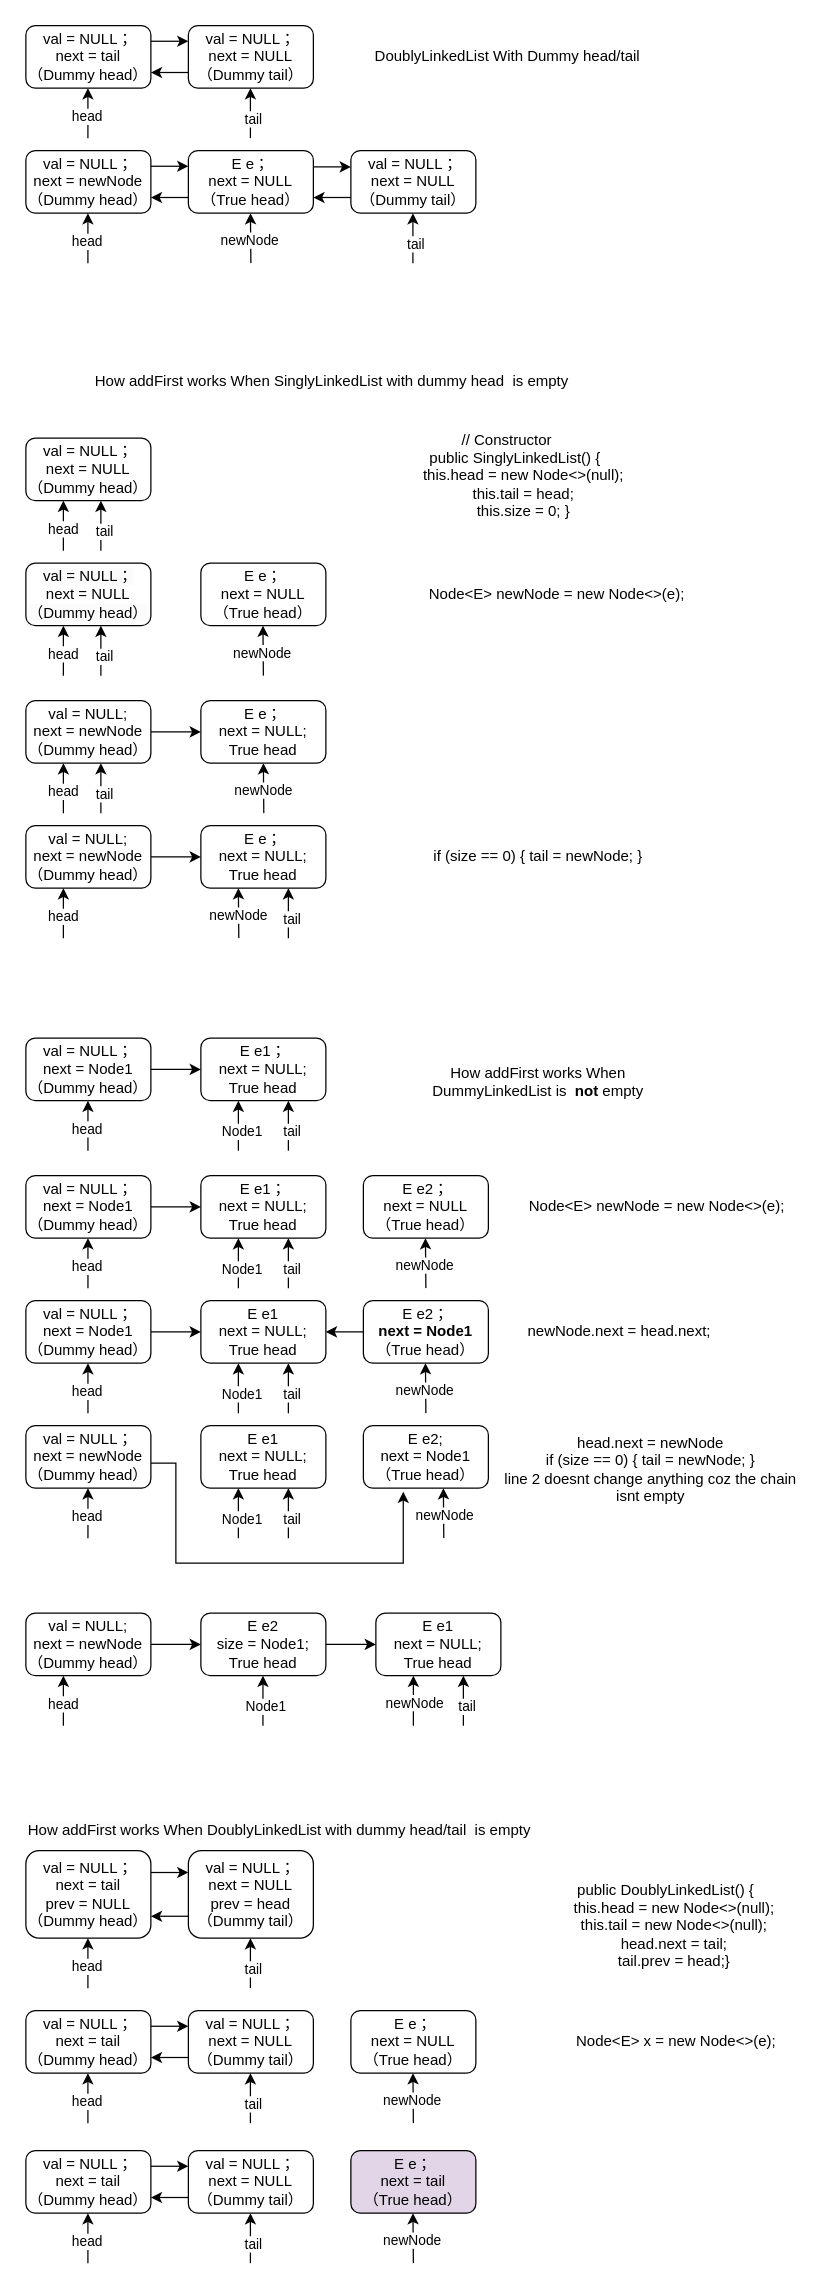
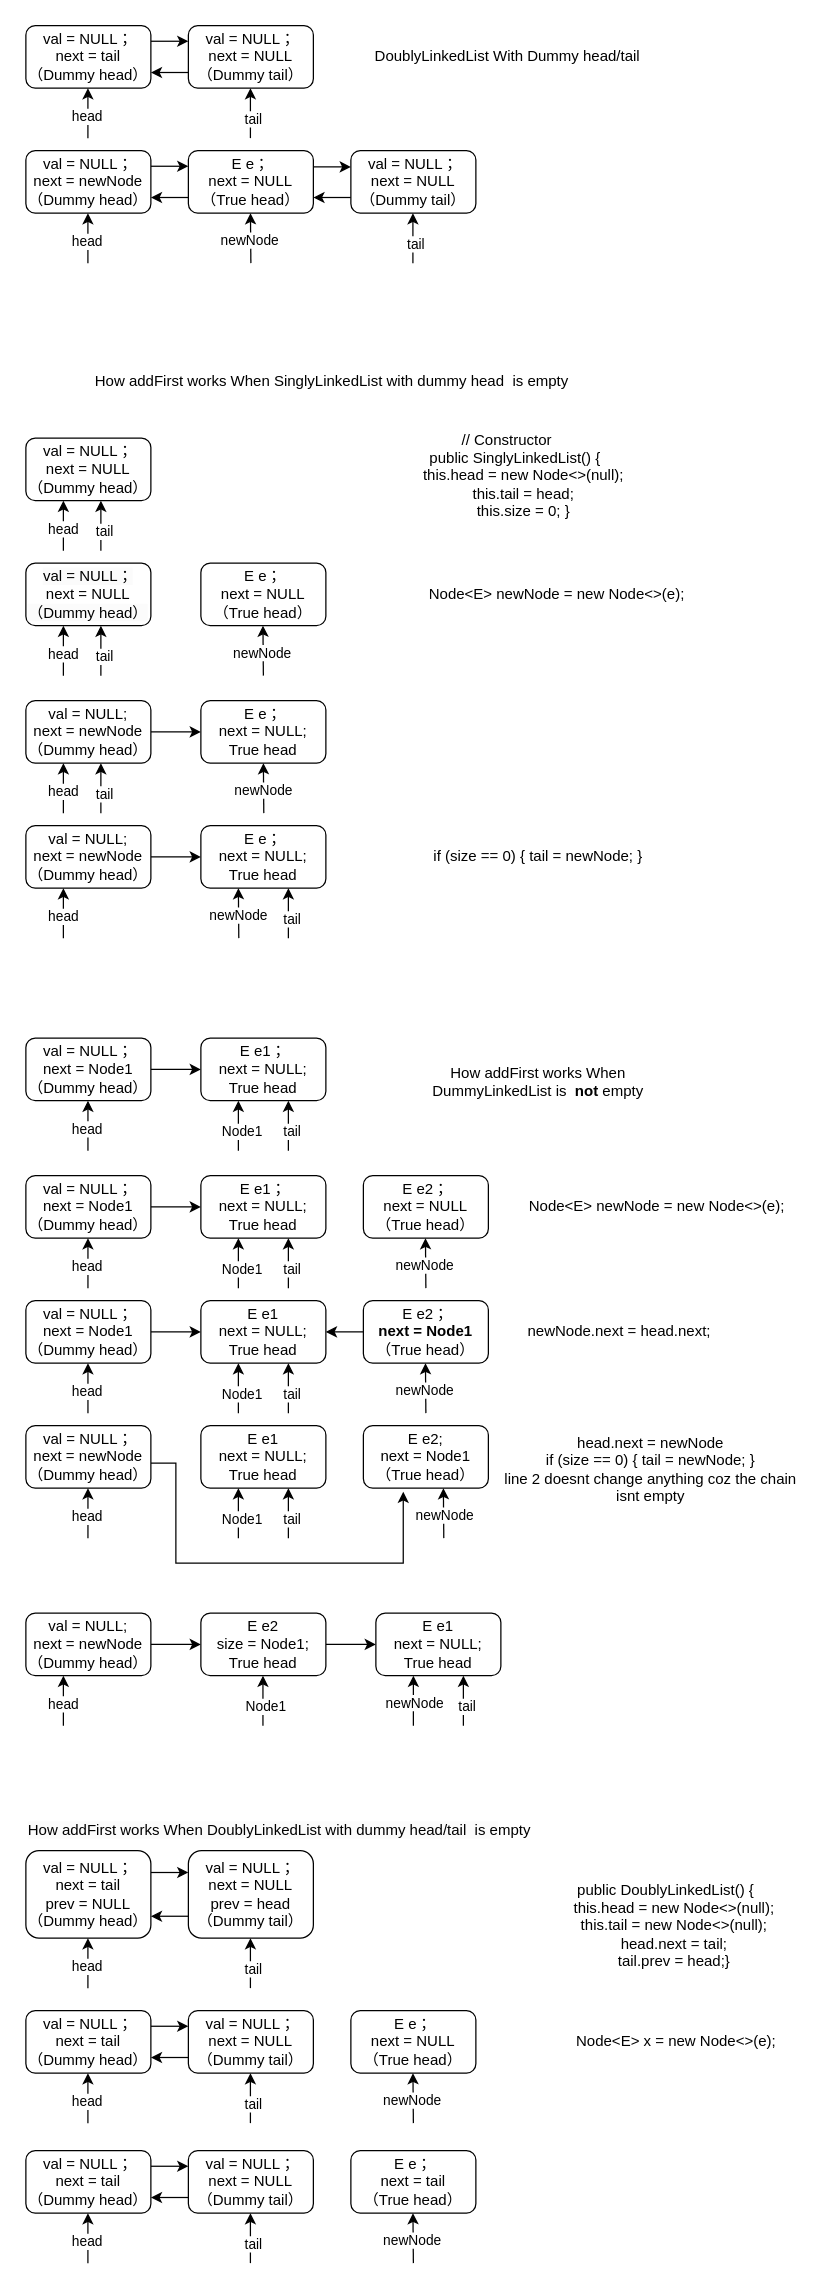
node "E e； next = tail （True head）": fillcolor #e1d5e7 -> #ffffff
